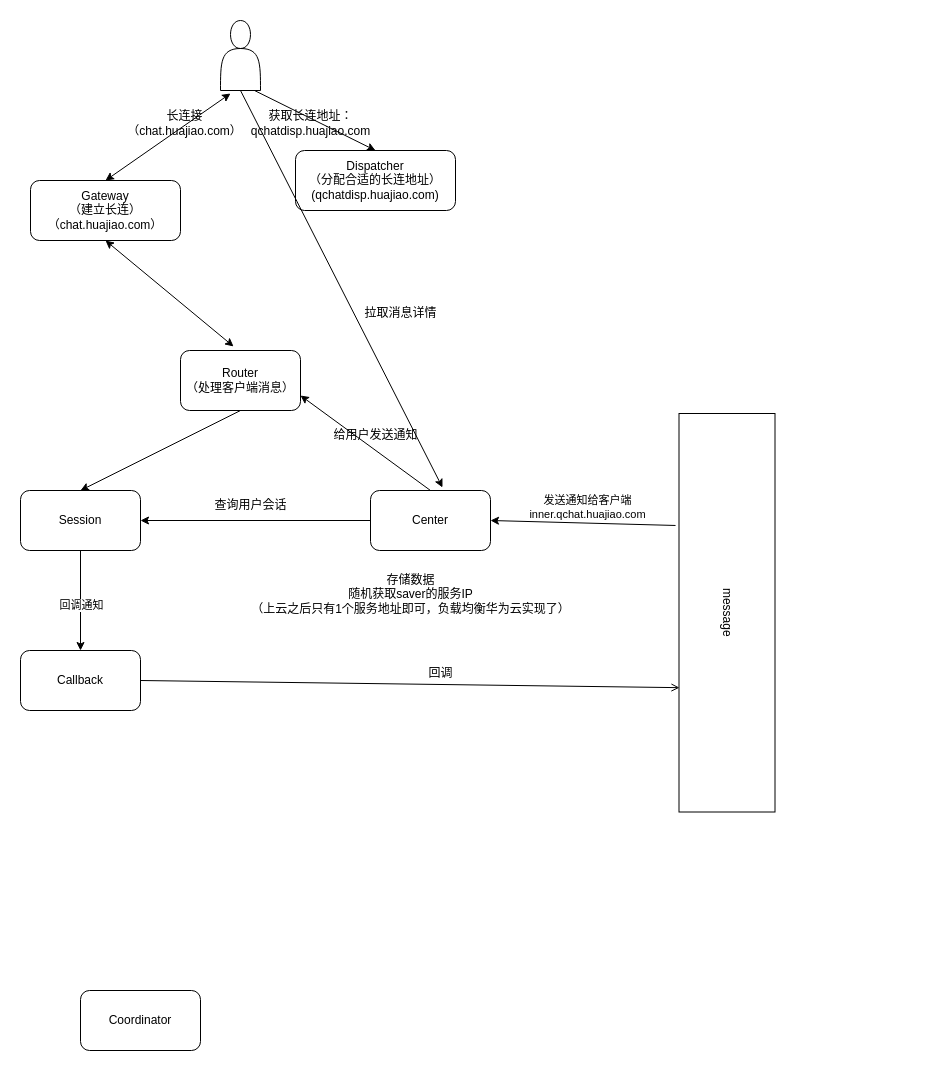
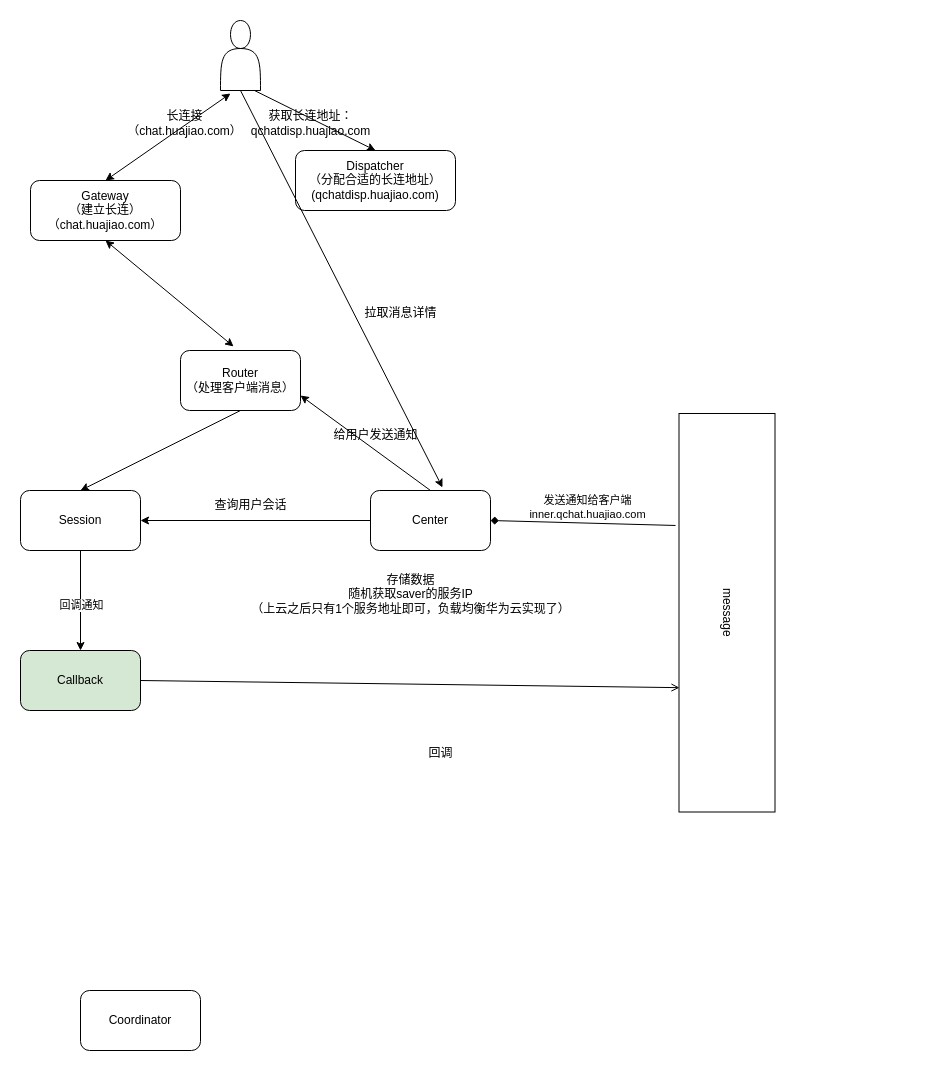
edge "message" -> "Center": arrowhead classic -> diamond
node "回调": moved (441, 674) -> (441, 754)
node "Callback": fillcolor #ffffff -> #d5e8d4
